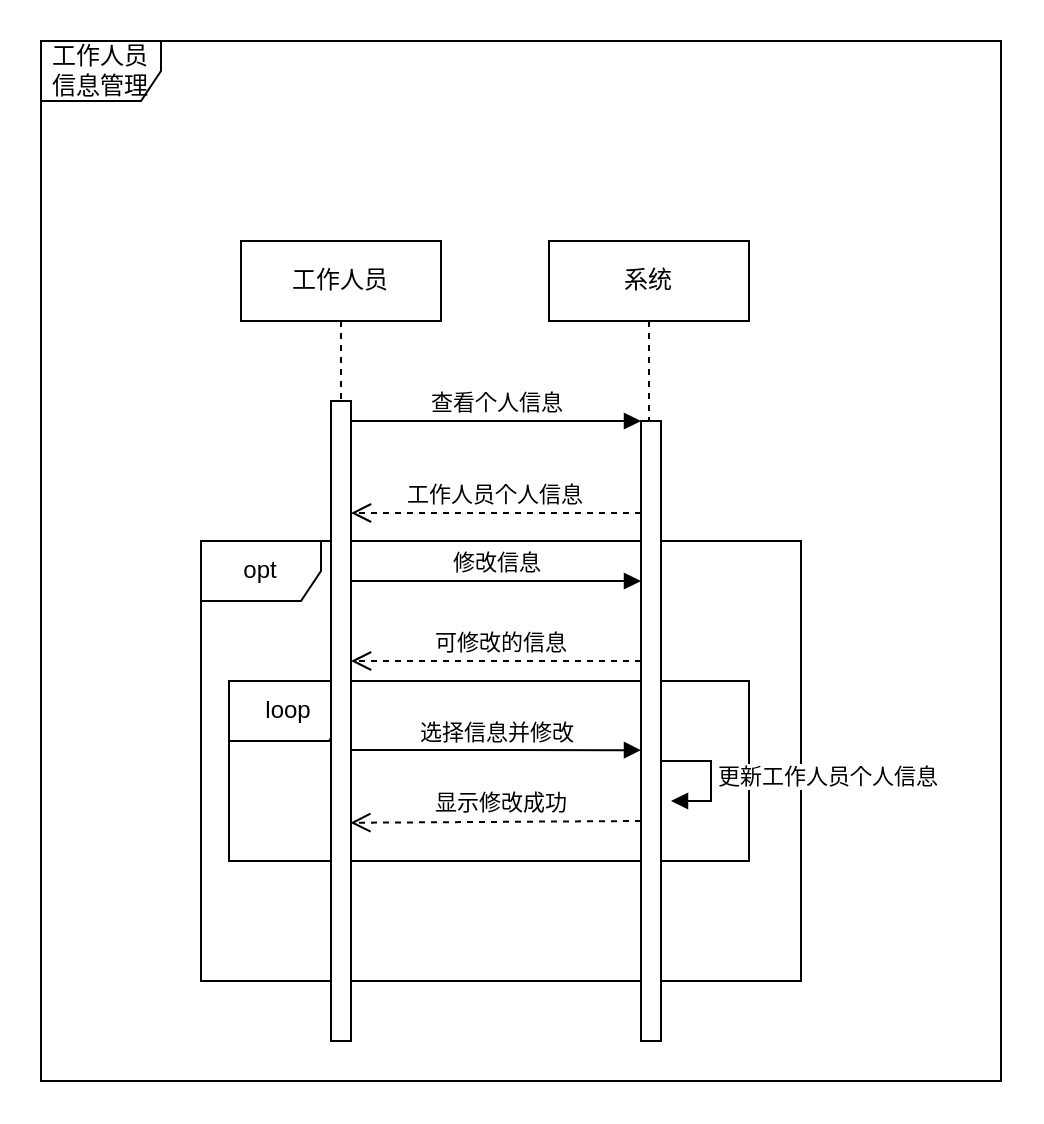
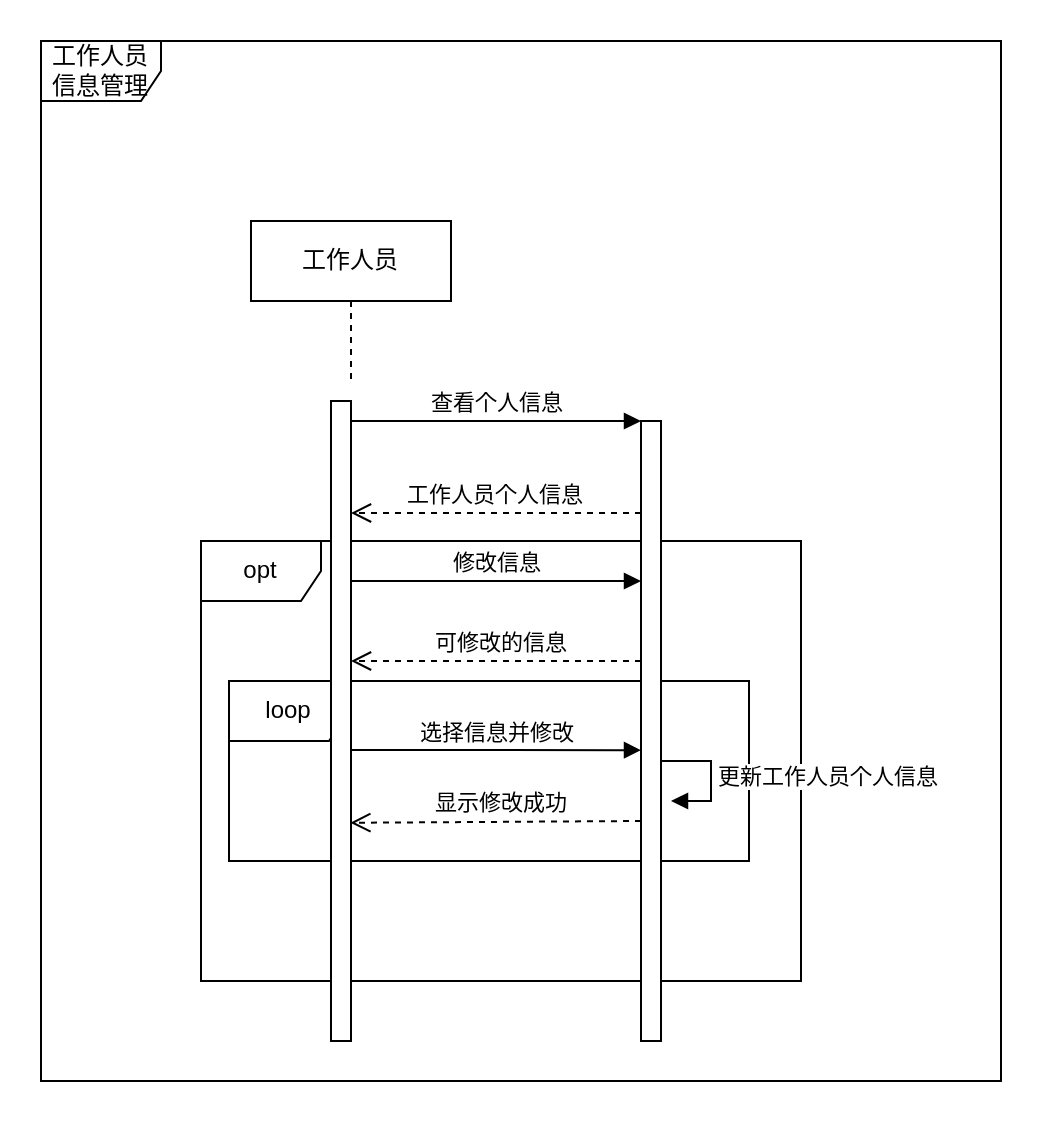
node "工作人员": moved (341, 321) -> (351, 301)
node "系统": removed
